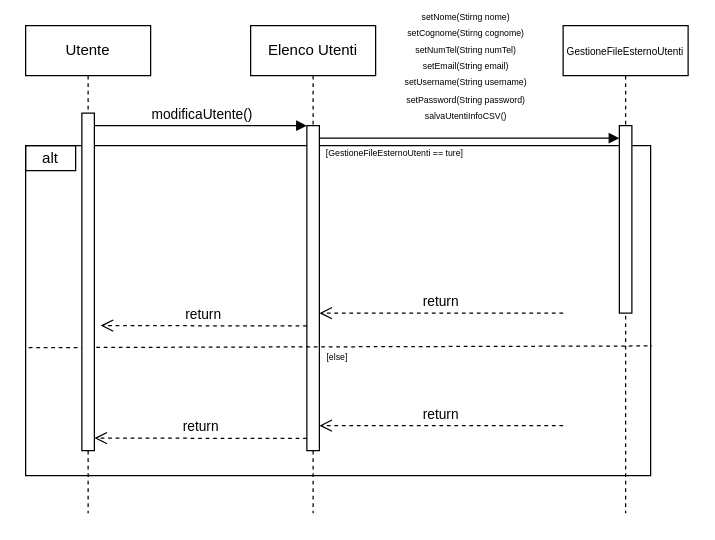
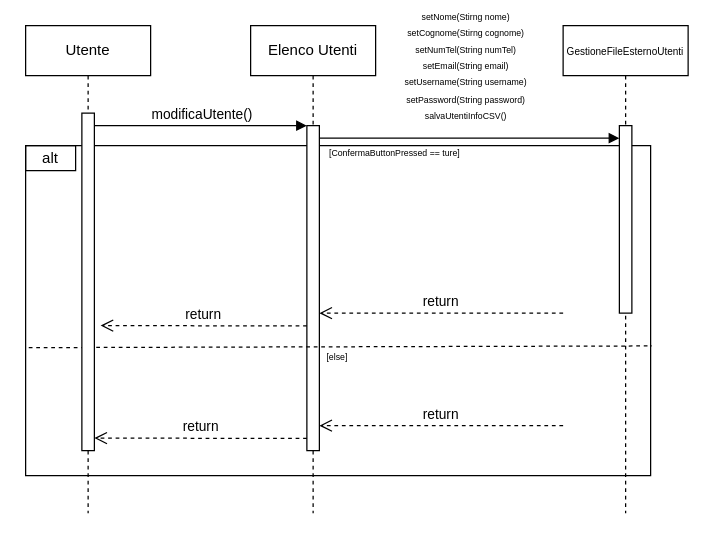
node "[GestioneFileEsternoUtenti == ture]": label "[GestioneFileEsternoUtenti == ture]" -> "[ConfermaButtonPressed == ture]"
